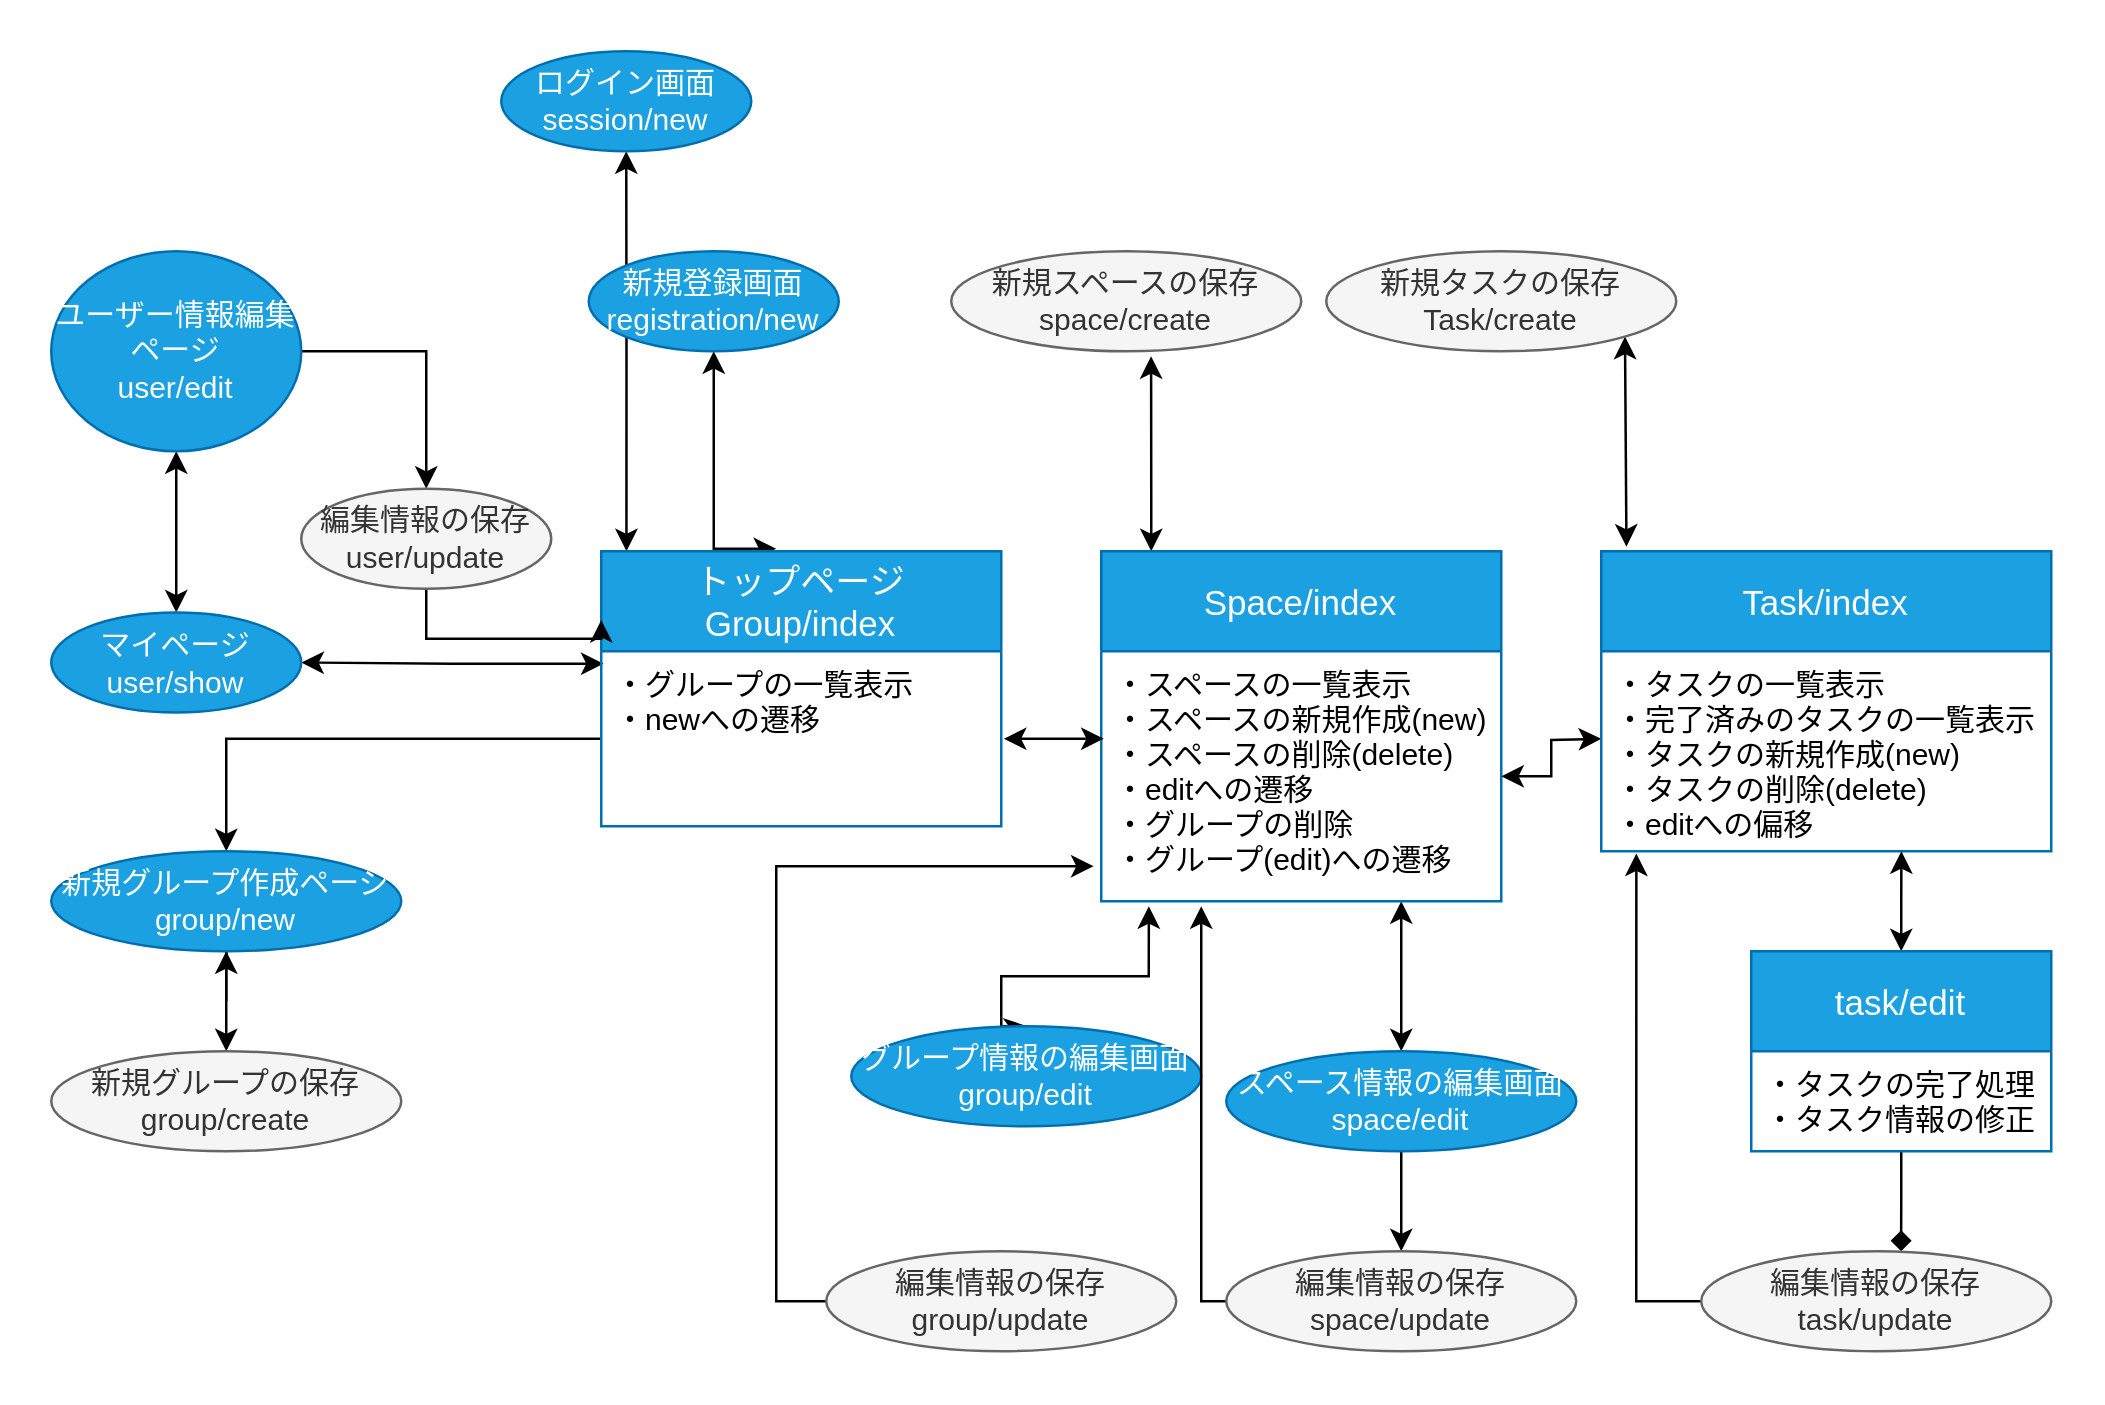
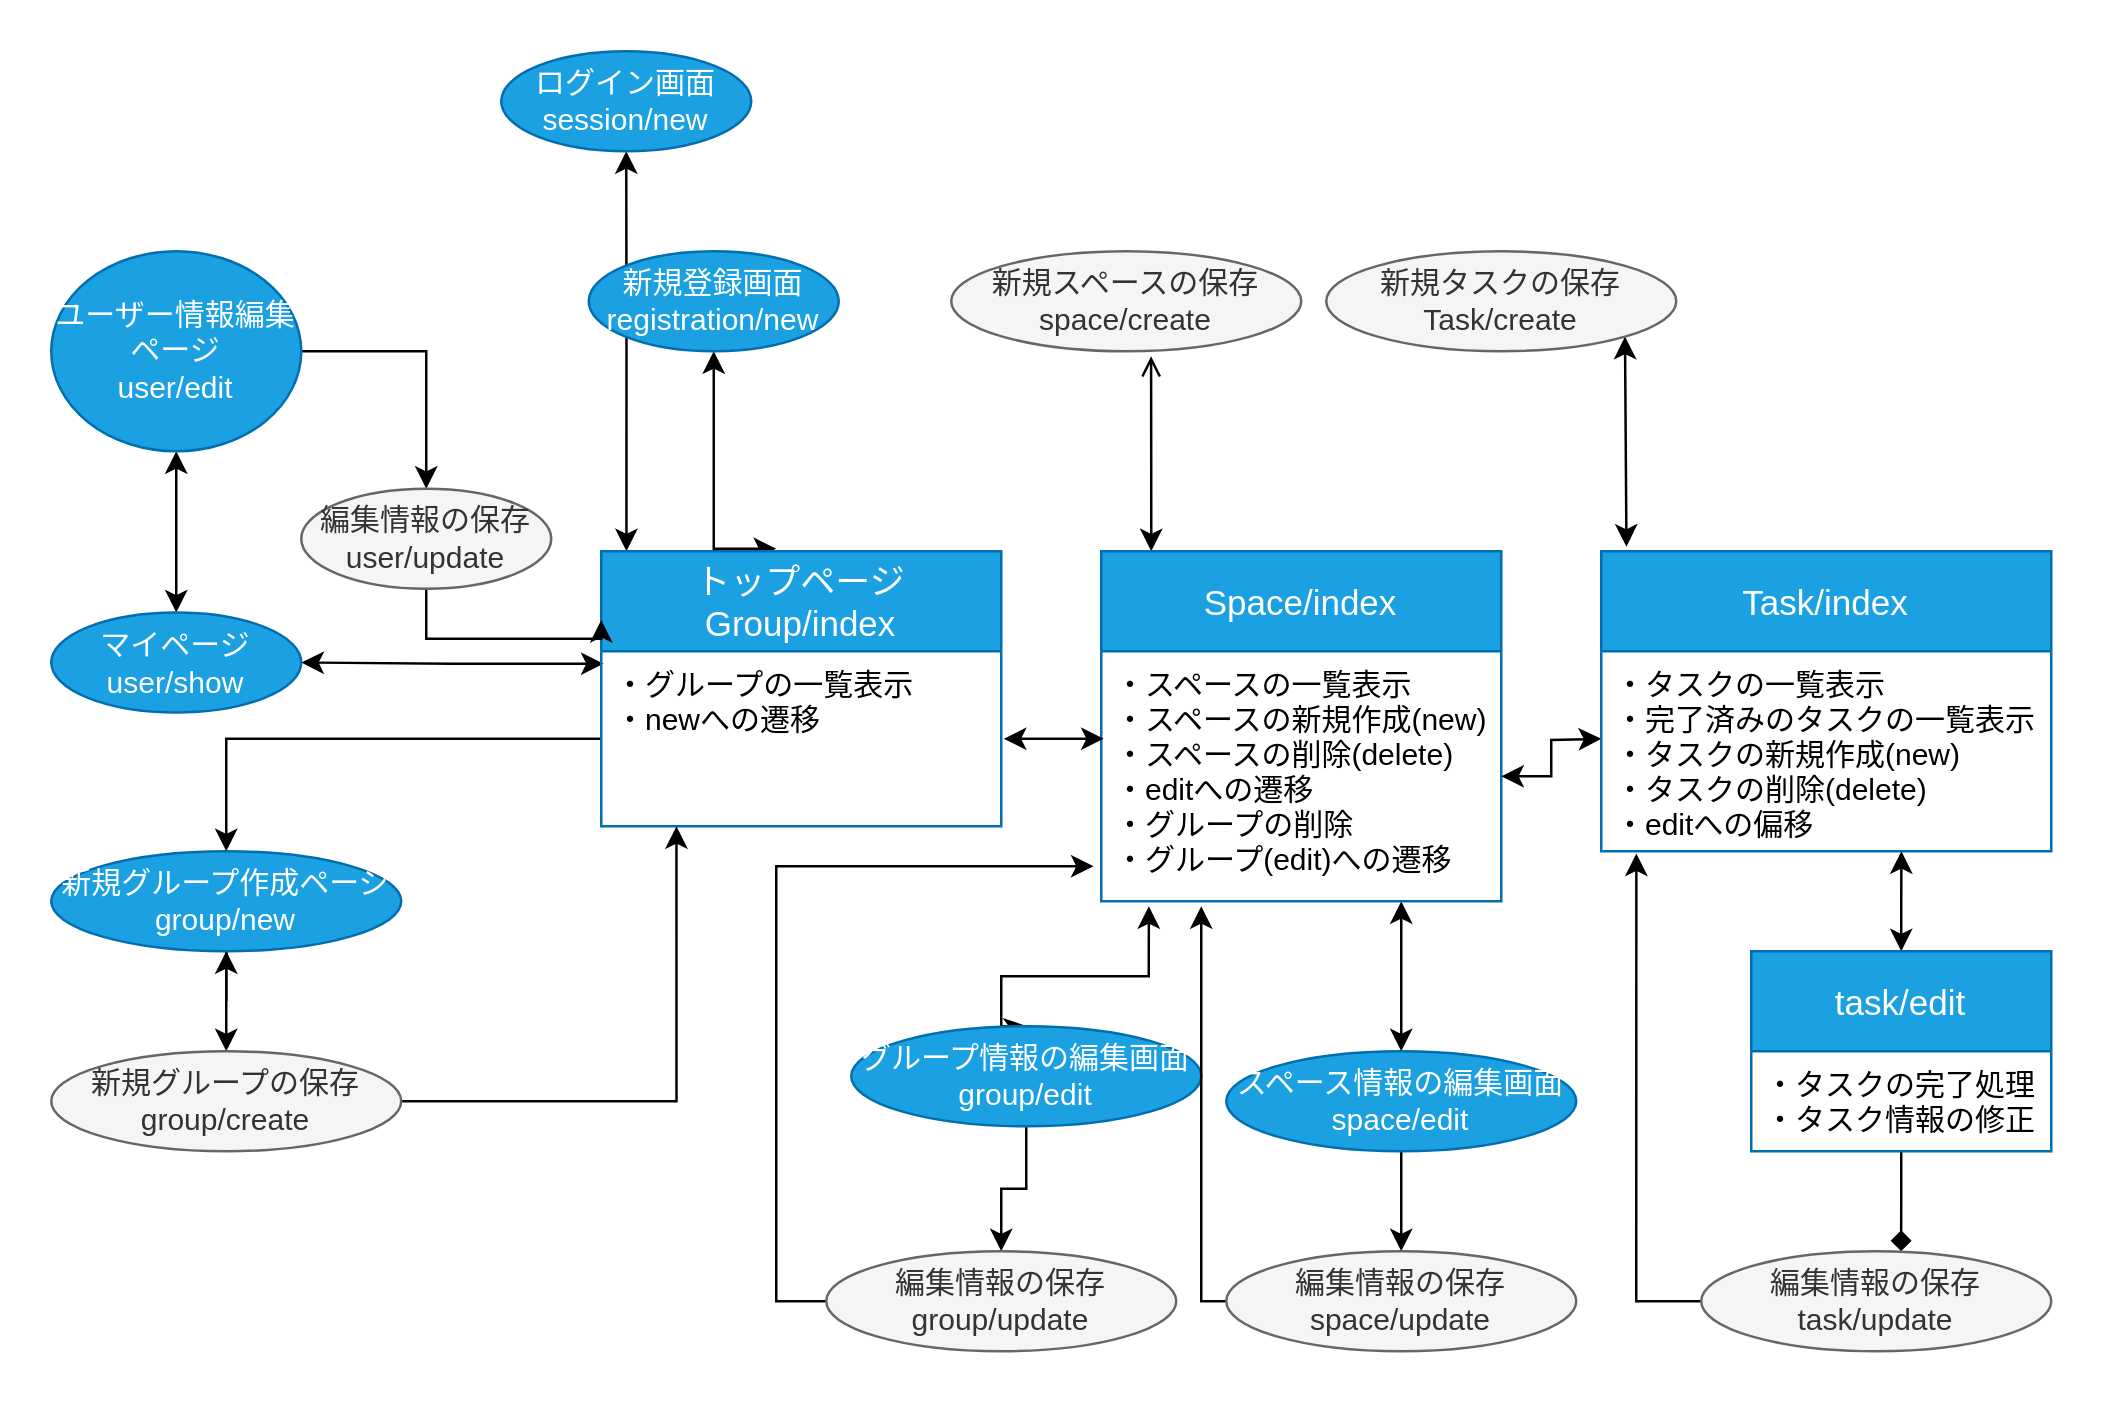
edge "新規スペースの保存 space/create" -- "Space/index": arrowhead classic -> open
edge "新規グループの保存 group/create" -> "・グループの一覧表示 ・newへの遷移": added
edge "グループ情報の編集画面 group/edit" -> "編集情報の保存 group/update": added
